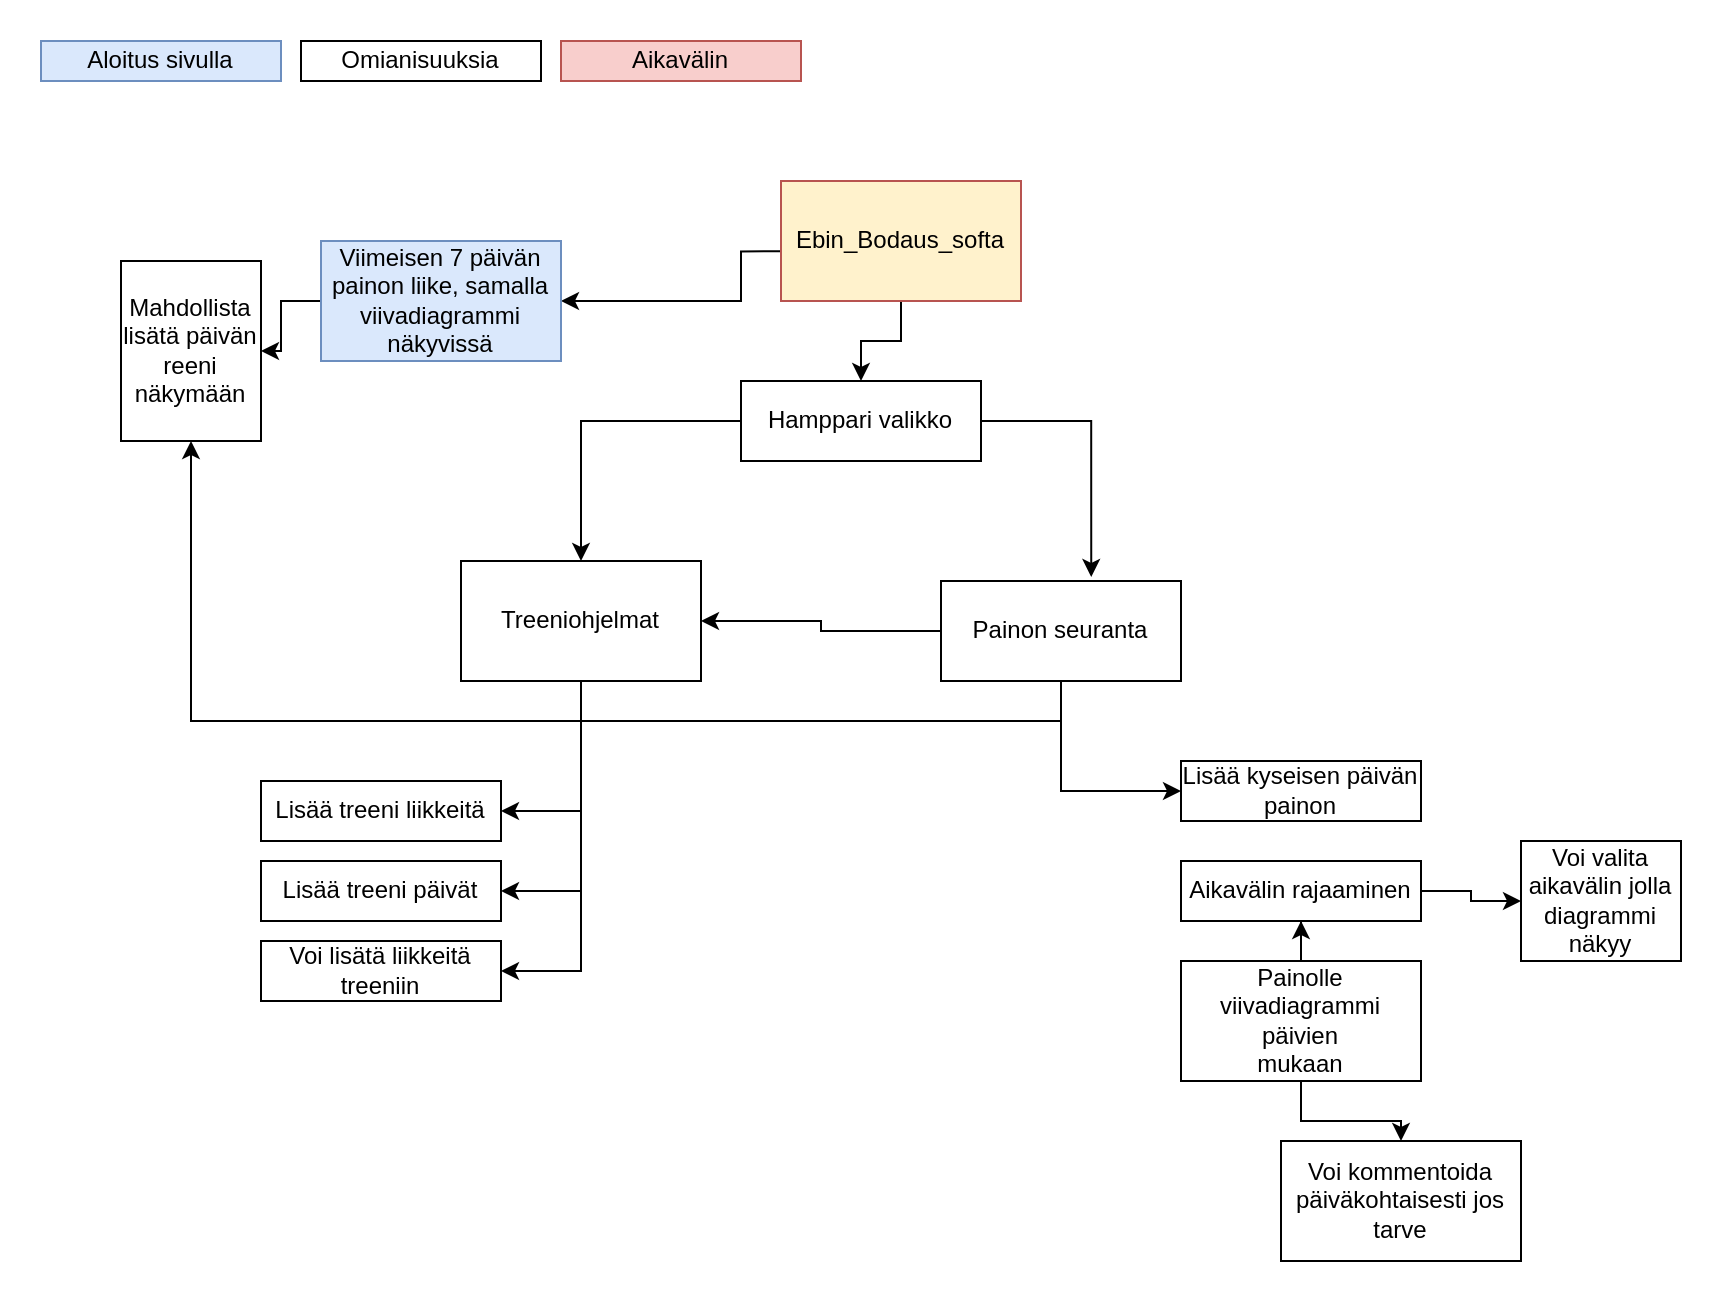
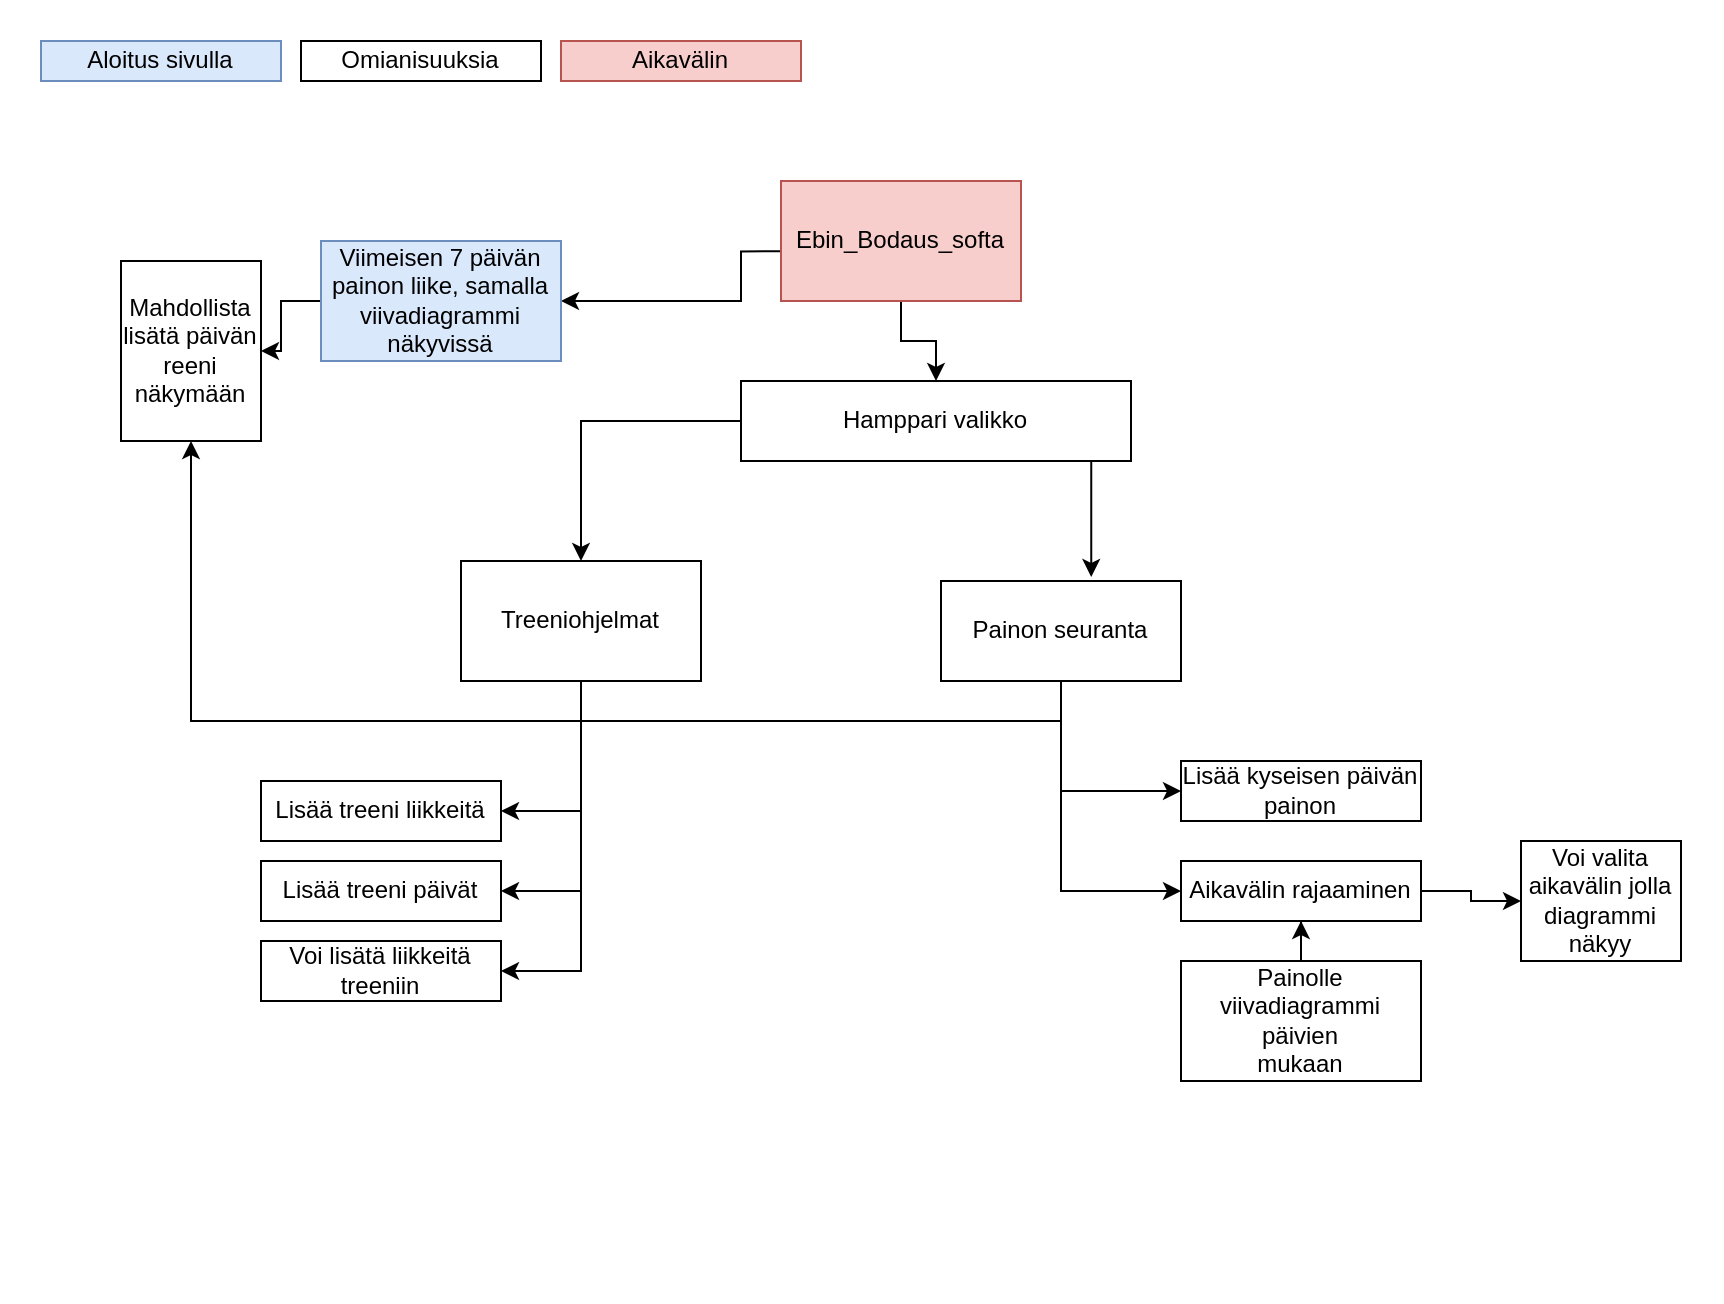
node "Ebin_Bodaus_softa": fillcolor #fff2cc -> #f8cecc
node "Hamppari valikko": size 240x80 -> 390x80
edge "Painon seuranta" -> "Treeniohjelmat": now "Painon seuranta" -> "Aikavälin rajaaminen"
edge "Painolle viivadiagrammi päivien mukaan" -> "Voi kommentoida päiväkohtaisesti jos tarve": removed
node "Voi kommentoida päiväkohtaisesti jos tarve": removed
